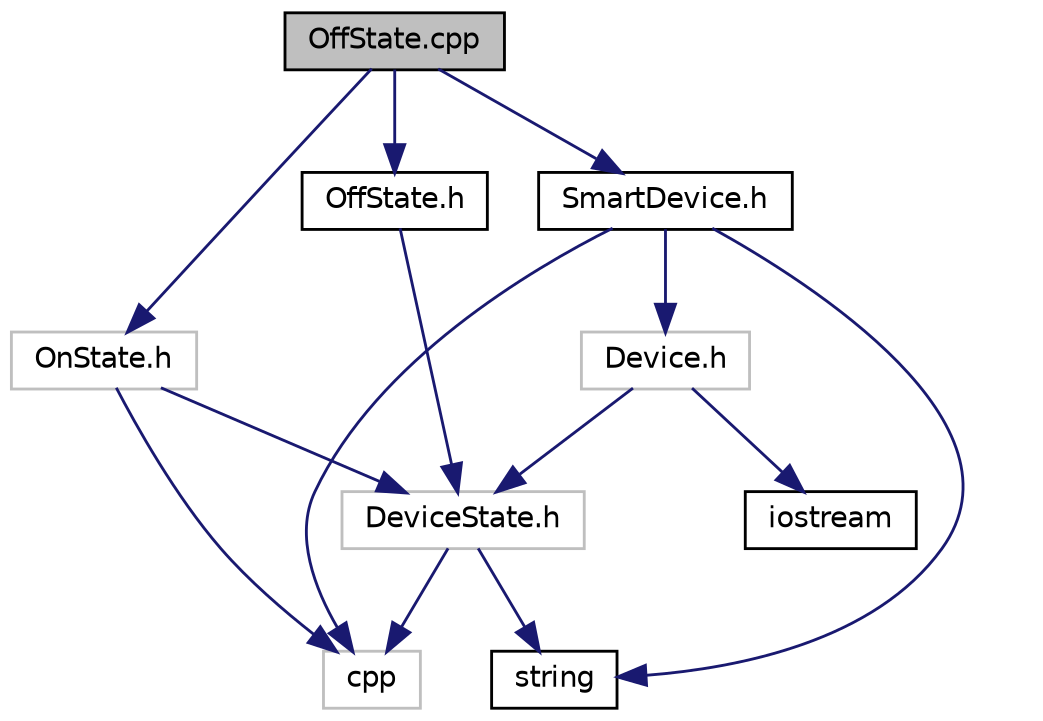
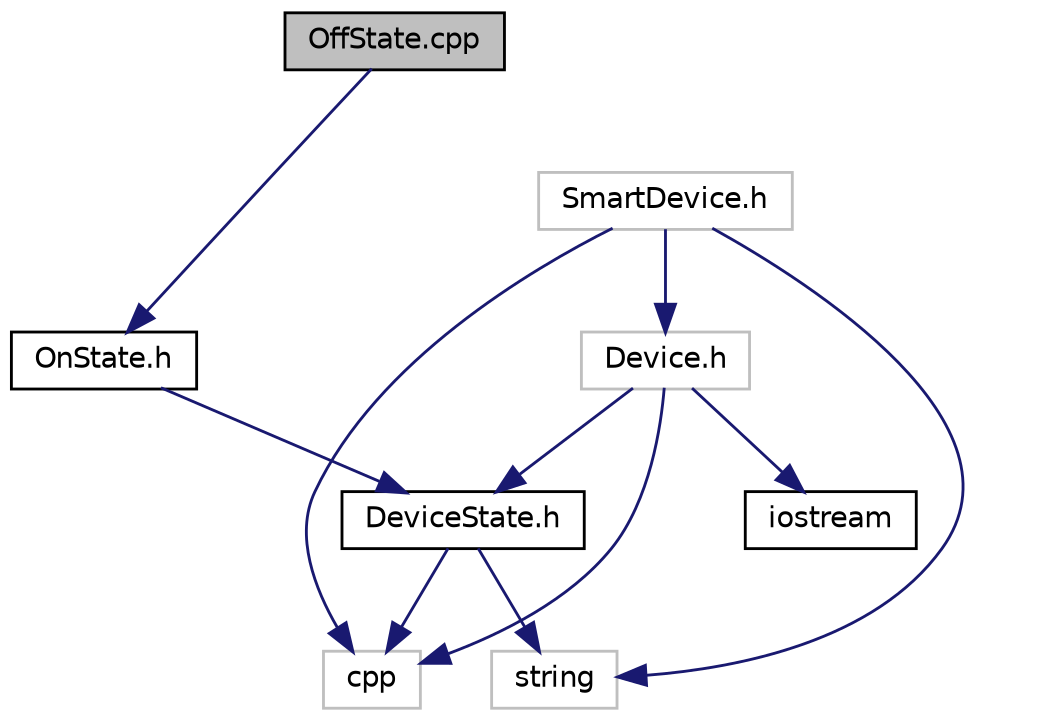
edge "OffState.cpp" -> "SmartDevice.h": removed
node "OffState.h": removed
node "SmartDevice.h": color black -> grey75
node "OnState.h": color grey75 -> black
node "DeviceState.h": color grey75 -> black
edge "OnState.h" -> "cpp": now "Device.h" -> "cpp"
node "string": color black -> grey75
